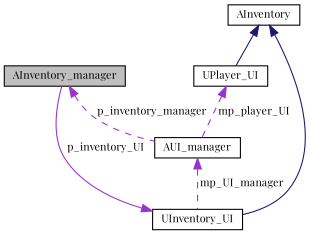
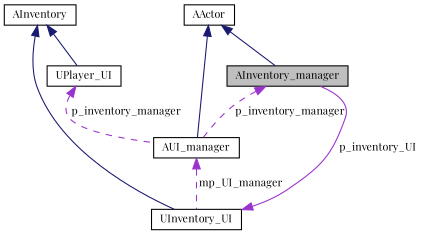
node "AActor": added
edge "AUI_manager" -> "UPlayer_UI": label " mp_player_UI" -> " p_inventory_manager"
